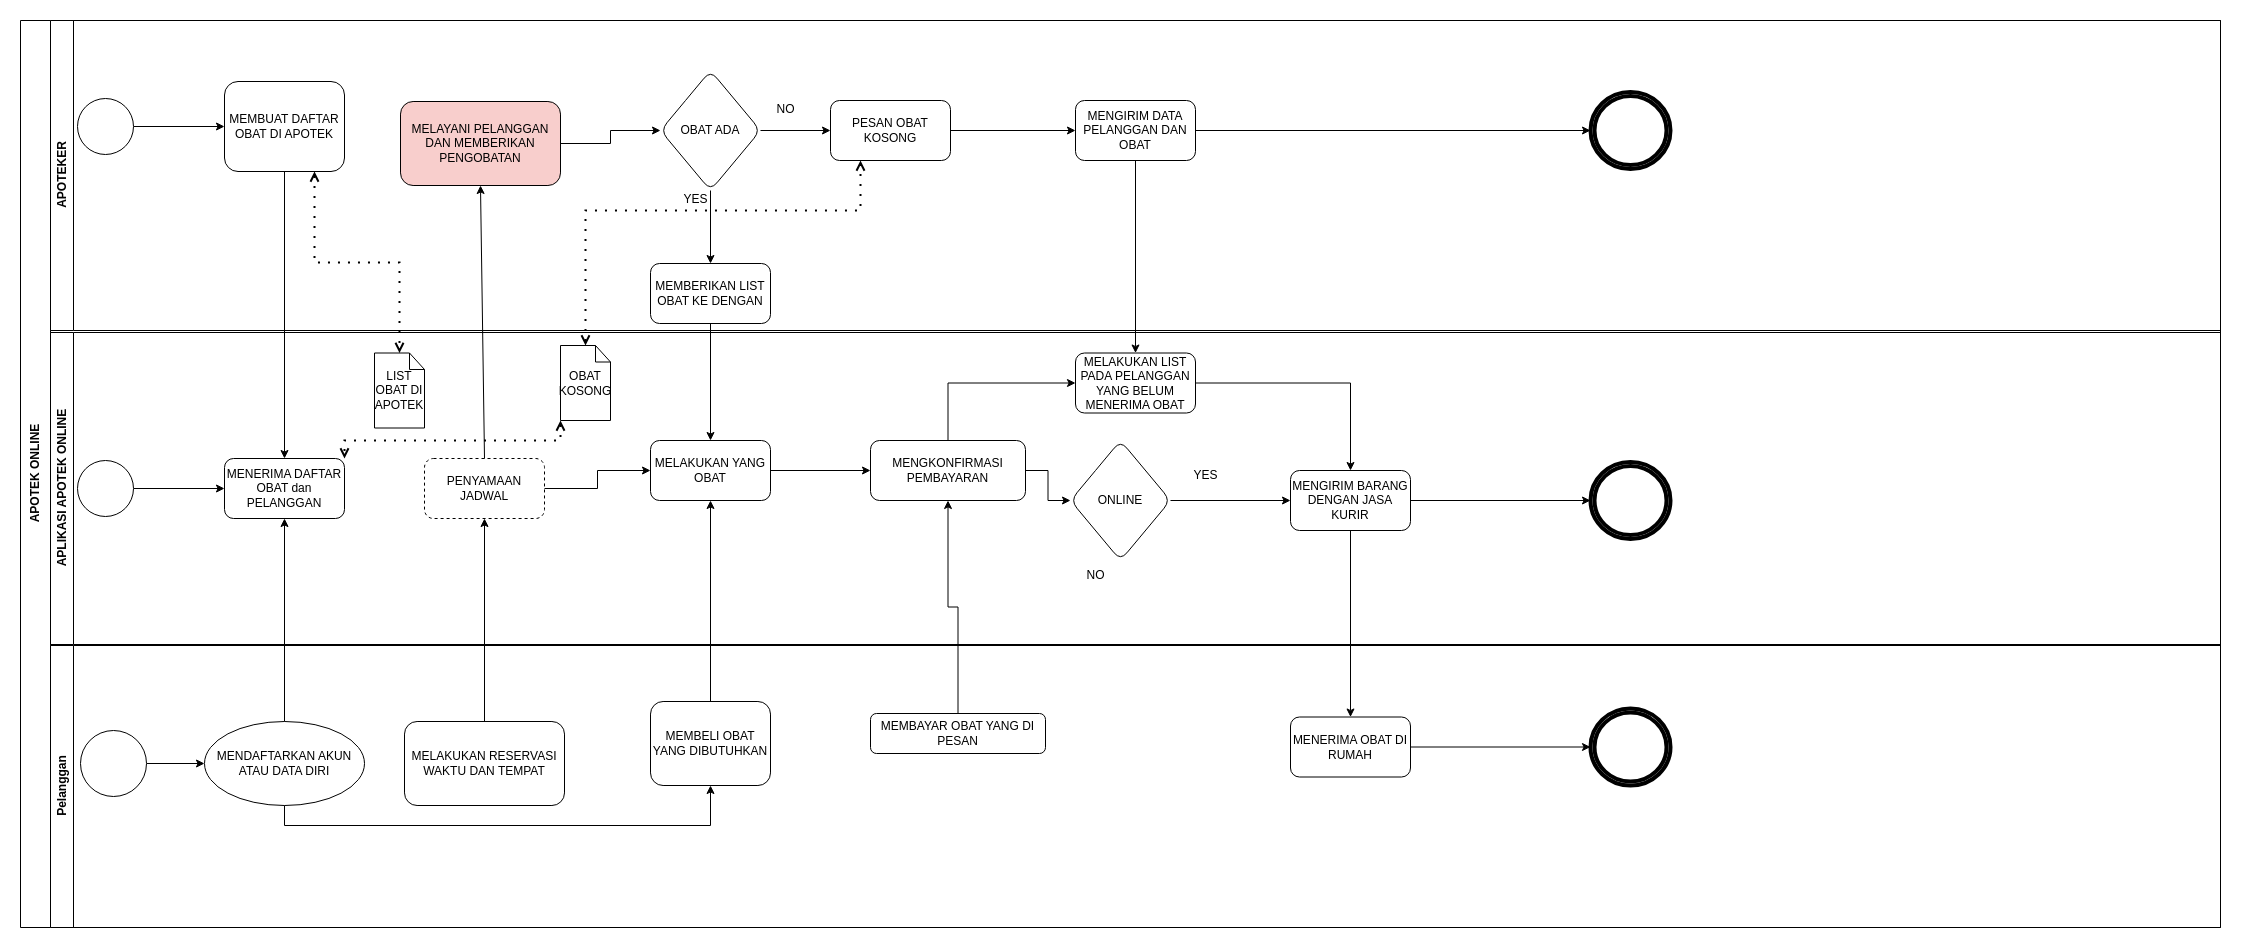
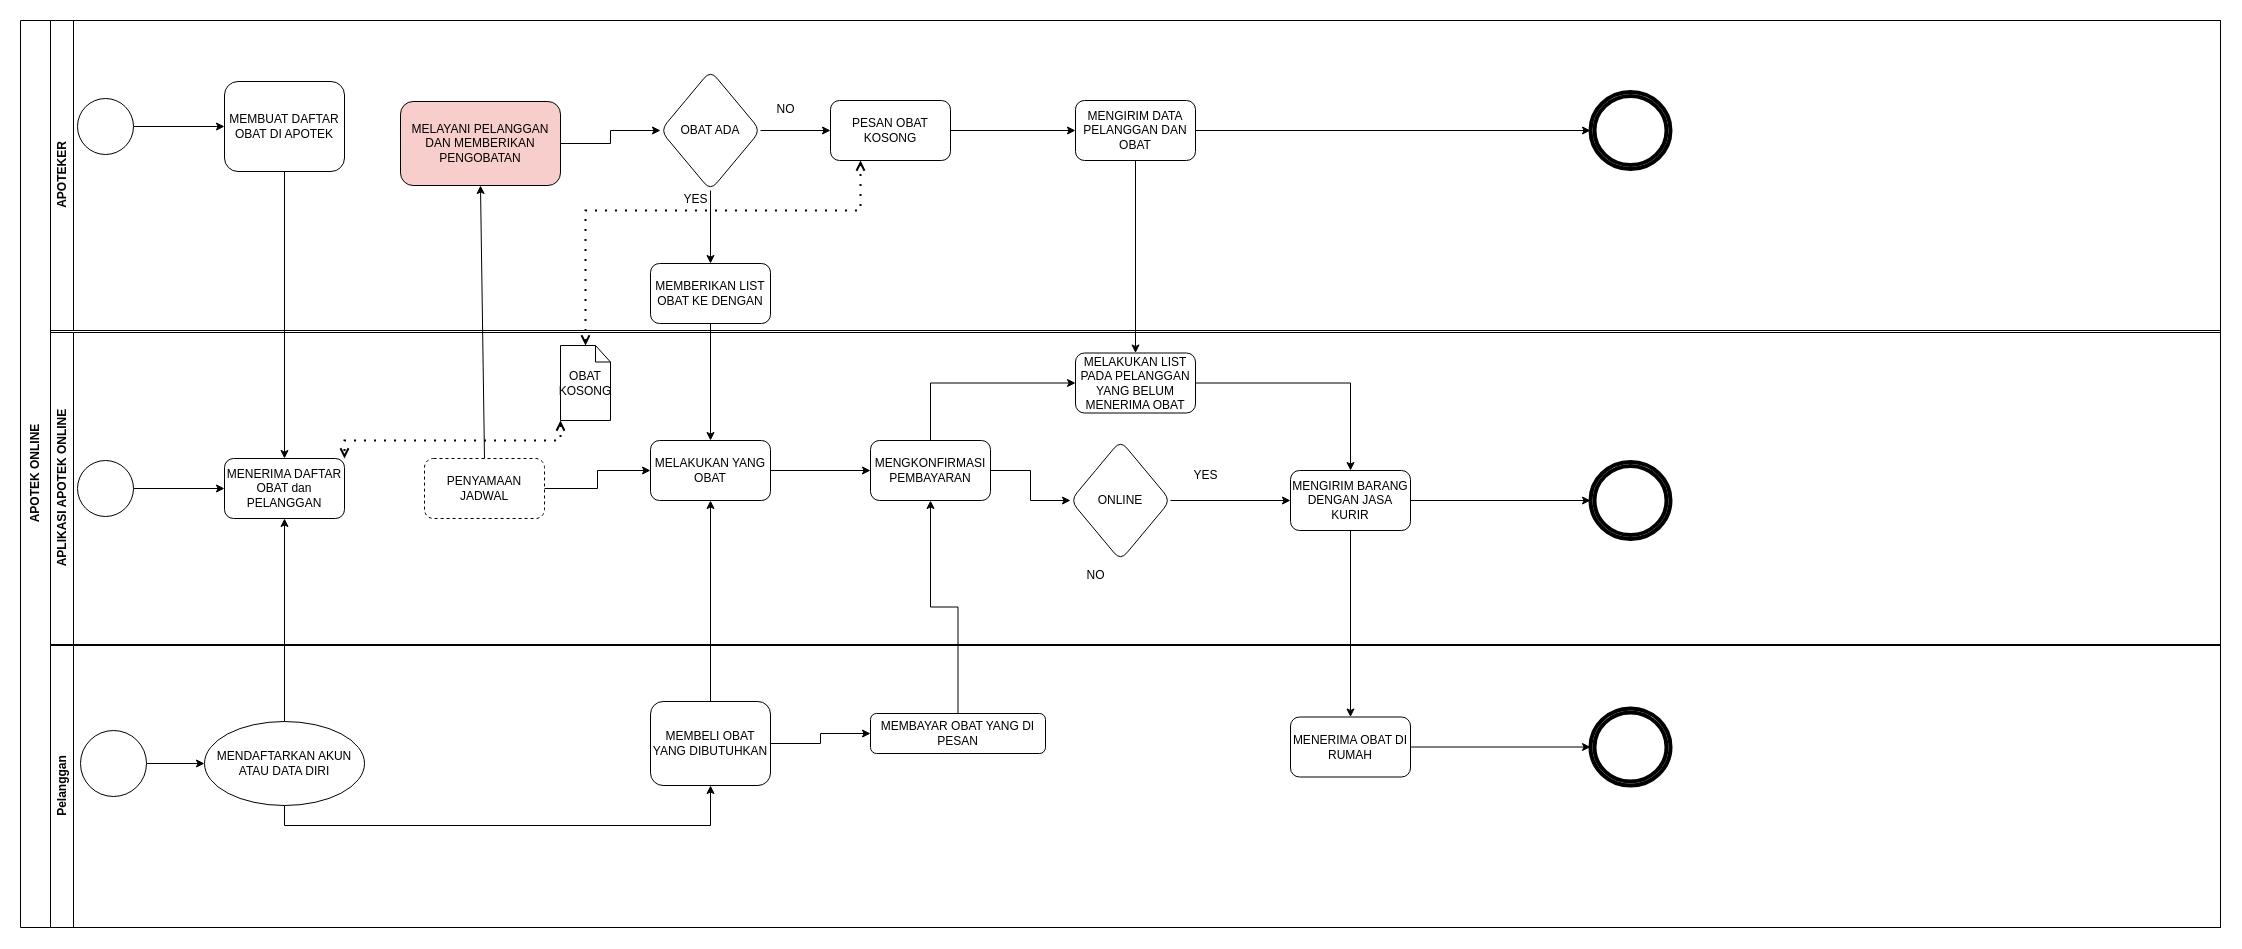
edge "MEMBUAT DAFTAR OBAT DI APOTEK" -- "LIST OBAT DI APOTEK": removed
node "LIST OBAT DI APOTEK": removed
node "MENGKONFIRMASI PEMBAYARAN": size 155x60 -> 120x60
edge "MELAKUKAN RESERVASI WAKTU DAN TEMPAT" -> "PENYAMAAN JADWAL": removed
edge "MEMBELI OBAT YANG DIBUTUHKAN" -> "MEMBAYAR OBAT YANG DI PESAN": added
node "MELAKUKAN RESERVASI WAKTU DAN TEMPAT": removed
